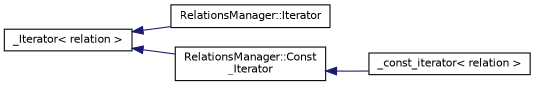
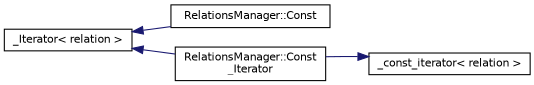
node "RelationsManager::Iterator": label "RelationsManager::Iterator" -> "RelationsManager::Const"
edge "_const_iterator< relation >" -> "RelationsManager::Const _Iterator": reversed
